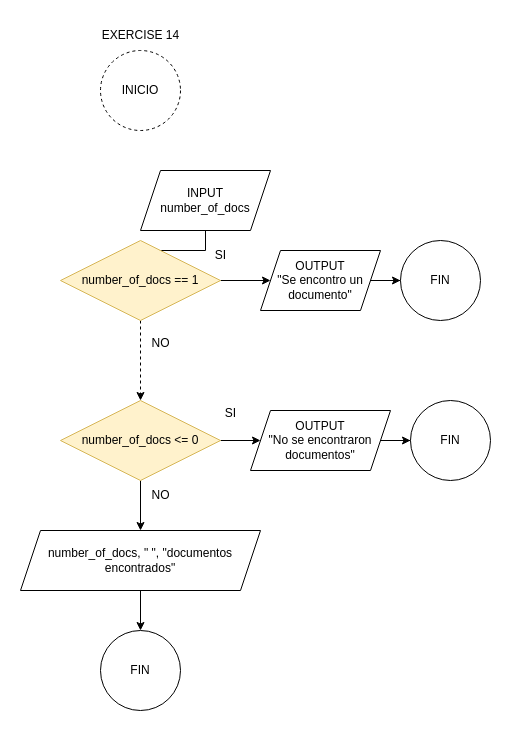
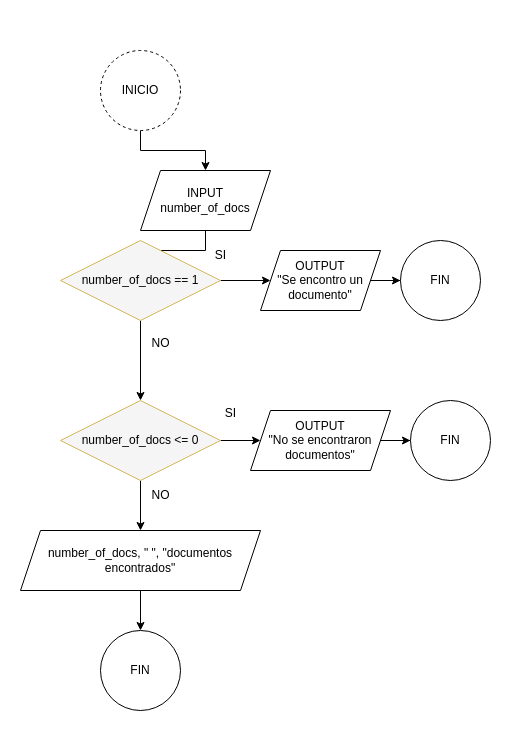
node "EXERCISE 14": removed
edge "INICIO" -> "INPUT number_of_docs": added
node "number_of_docs == 1": fillcolor #fff2cc -> #f5f5f5
edge "number_of_docs == 1" -> "number_of_docs <= 0": style dashed -> solid
node "number_of_docs <= 0": fillcolor #fff2cc -> #f5f5f5
